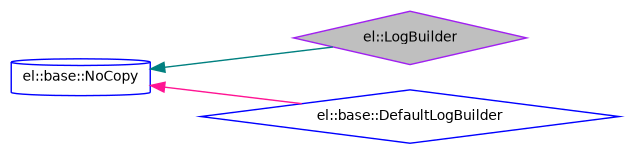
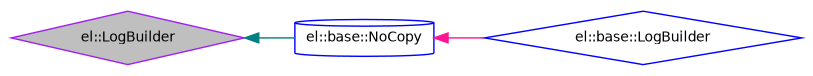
edge "el::LogBuilder" -> "el::base::NoCopy": reversed
node "el::base::DefaultLogBuilder": label "el::base::DefaultLogBuilder" -> "el::base::LogBuilder"
